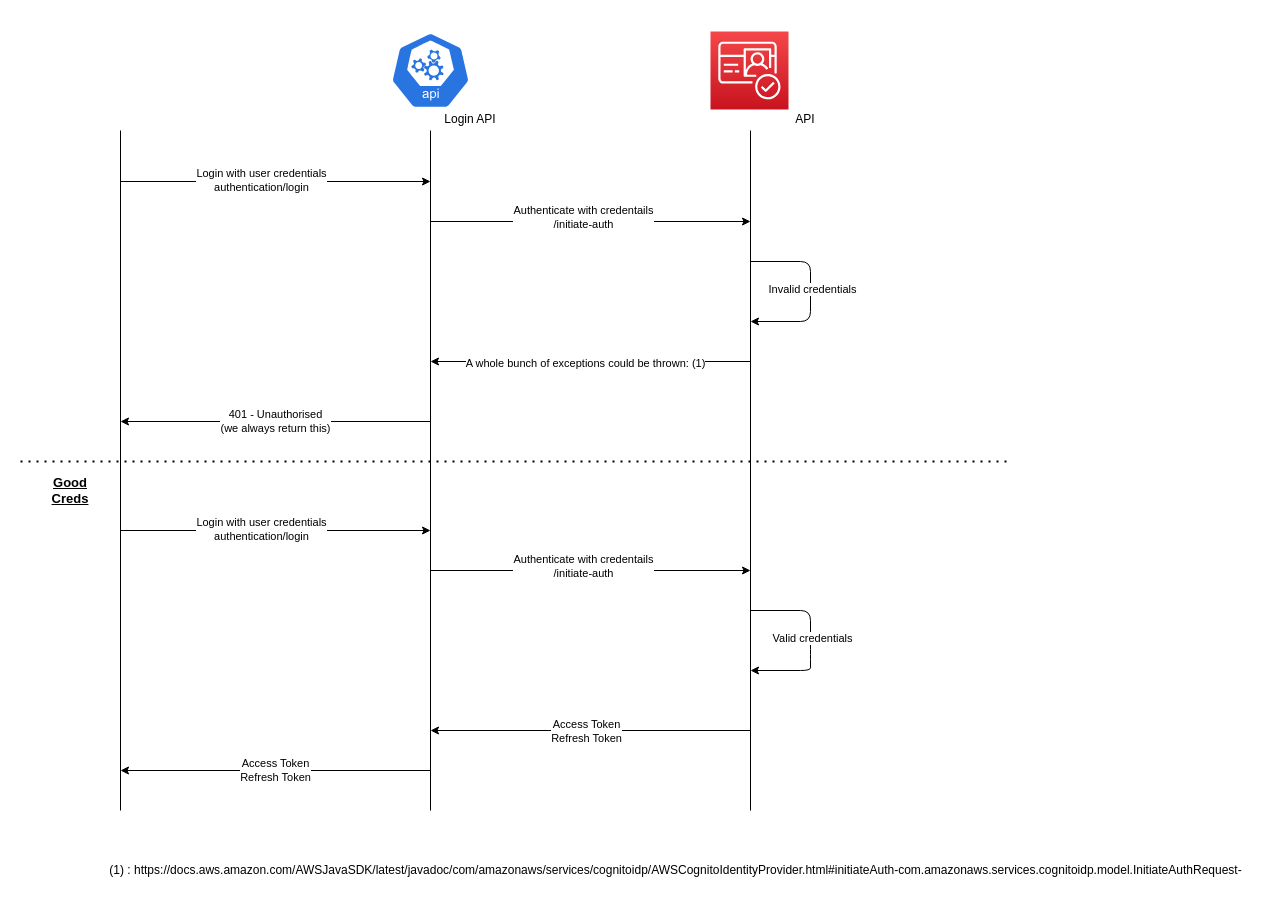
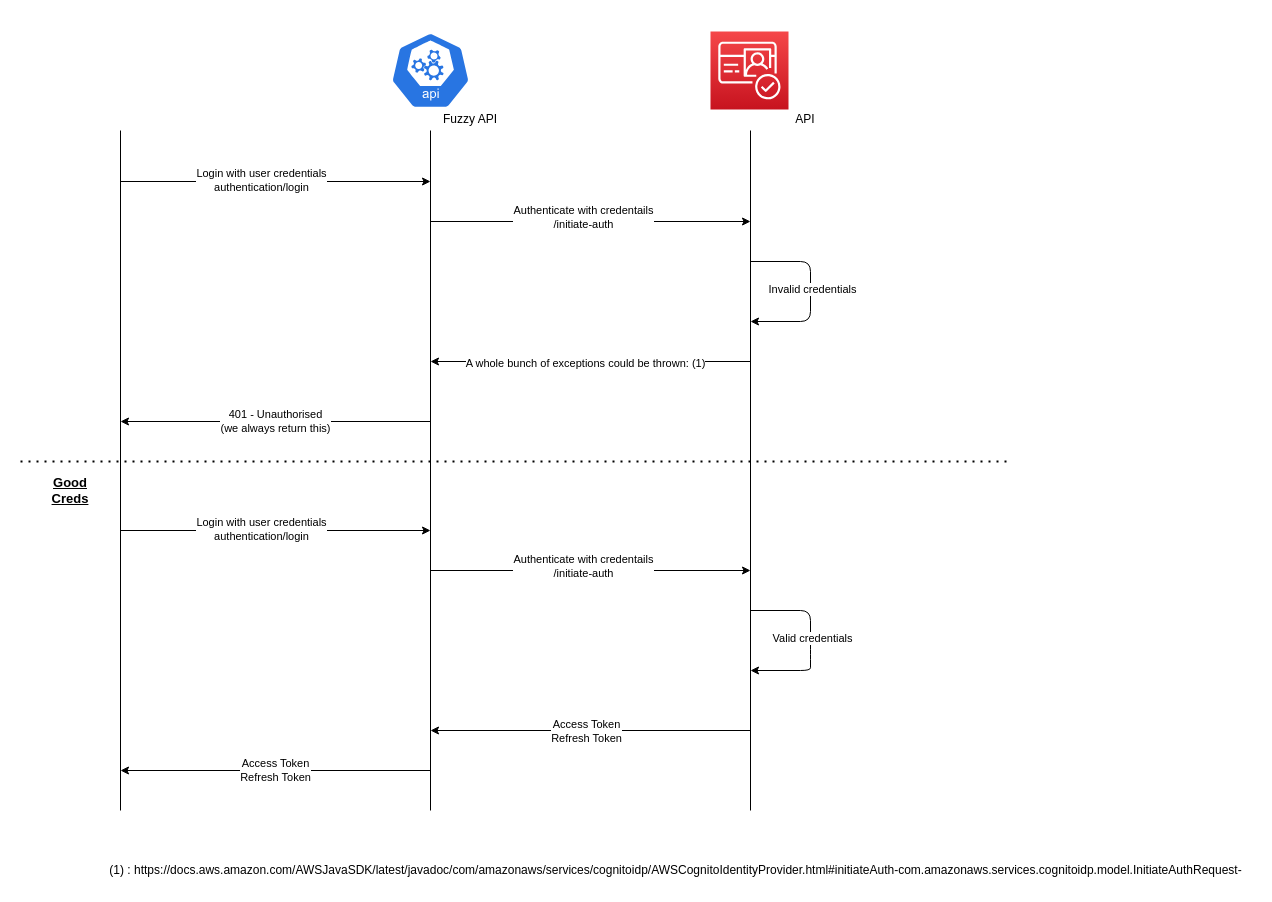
node "Login API": label "Login API" -> "Fuzzy API"
